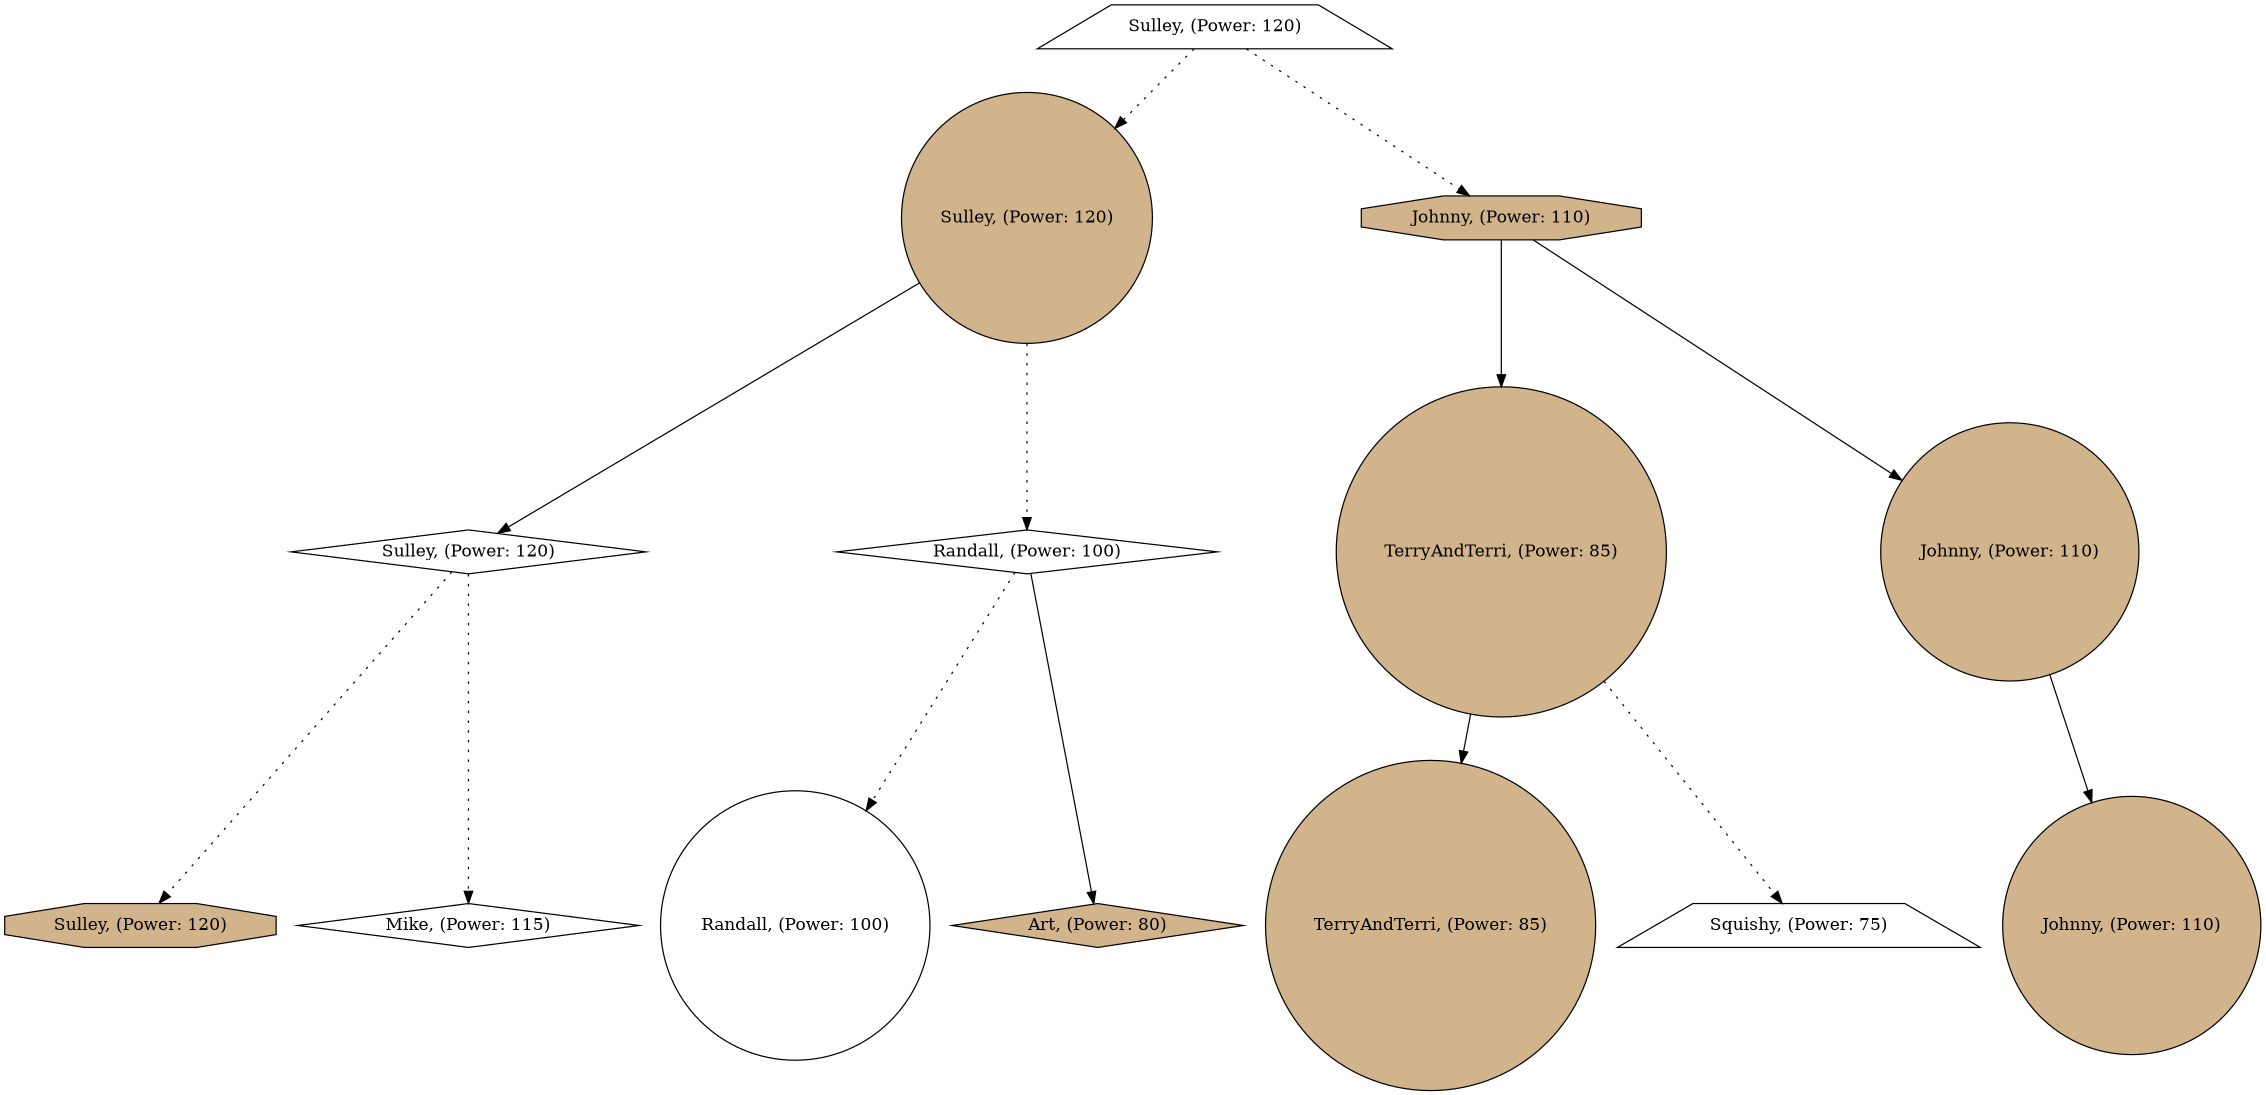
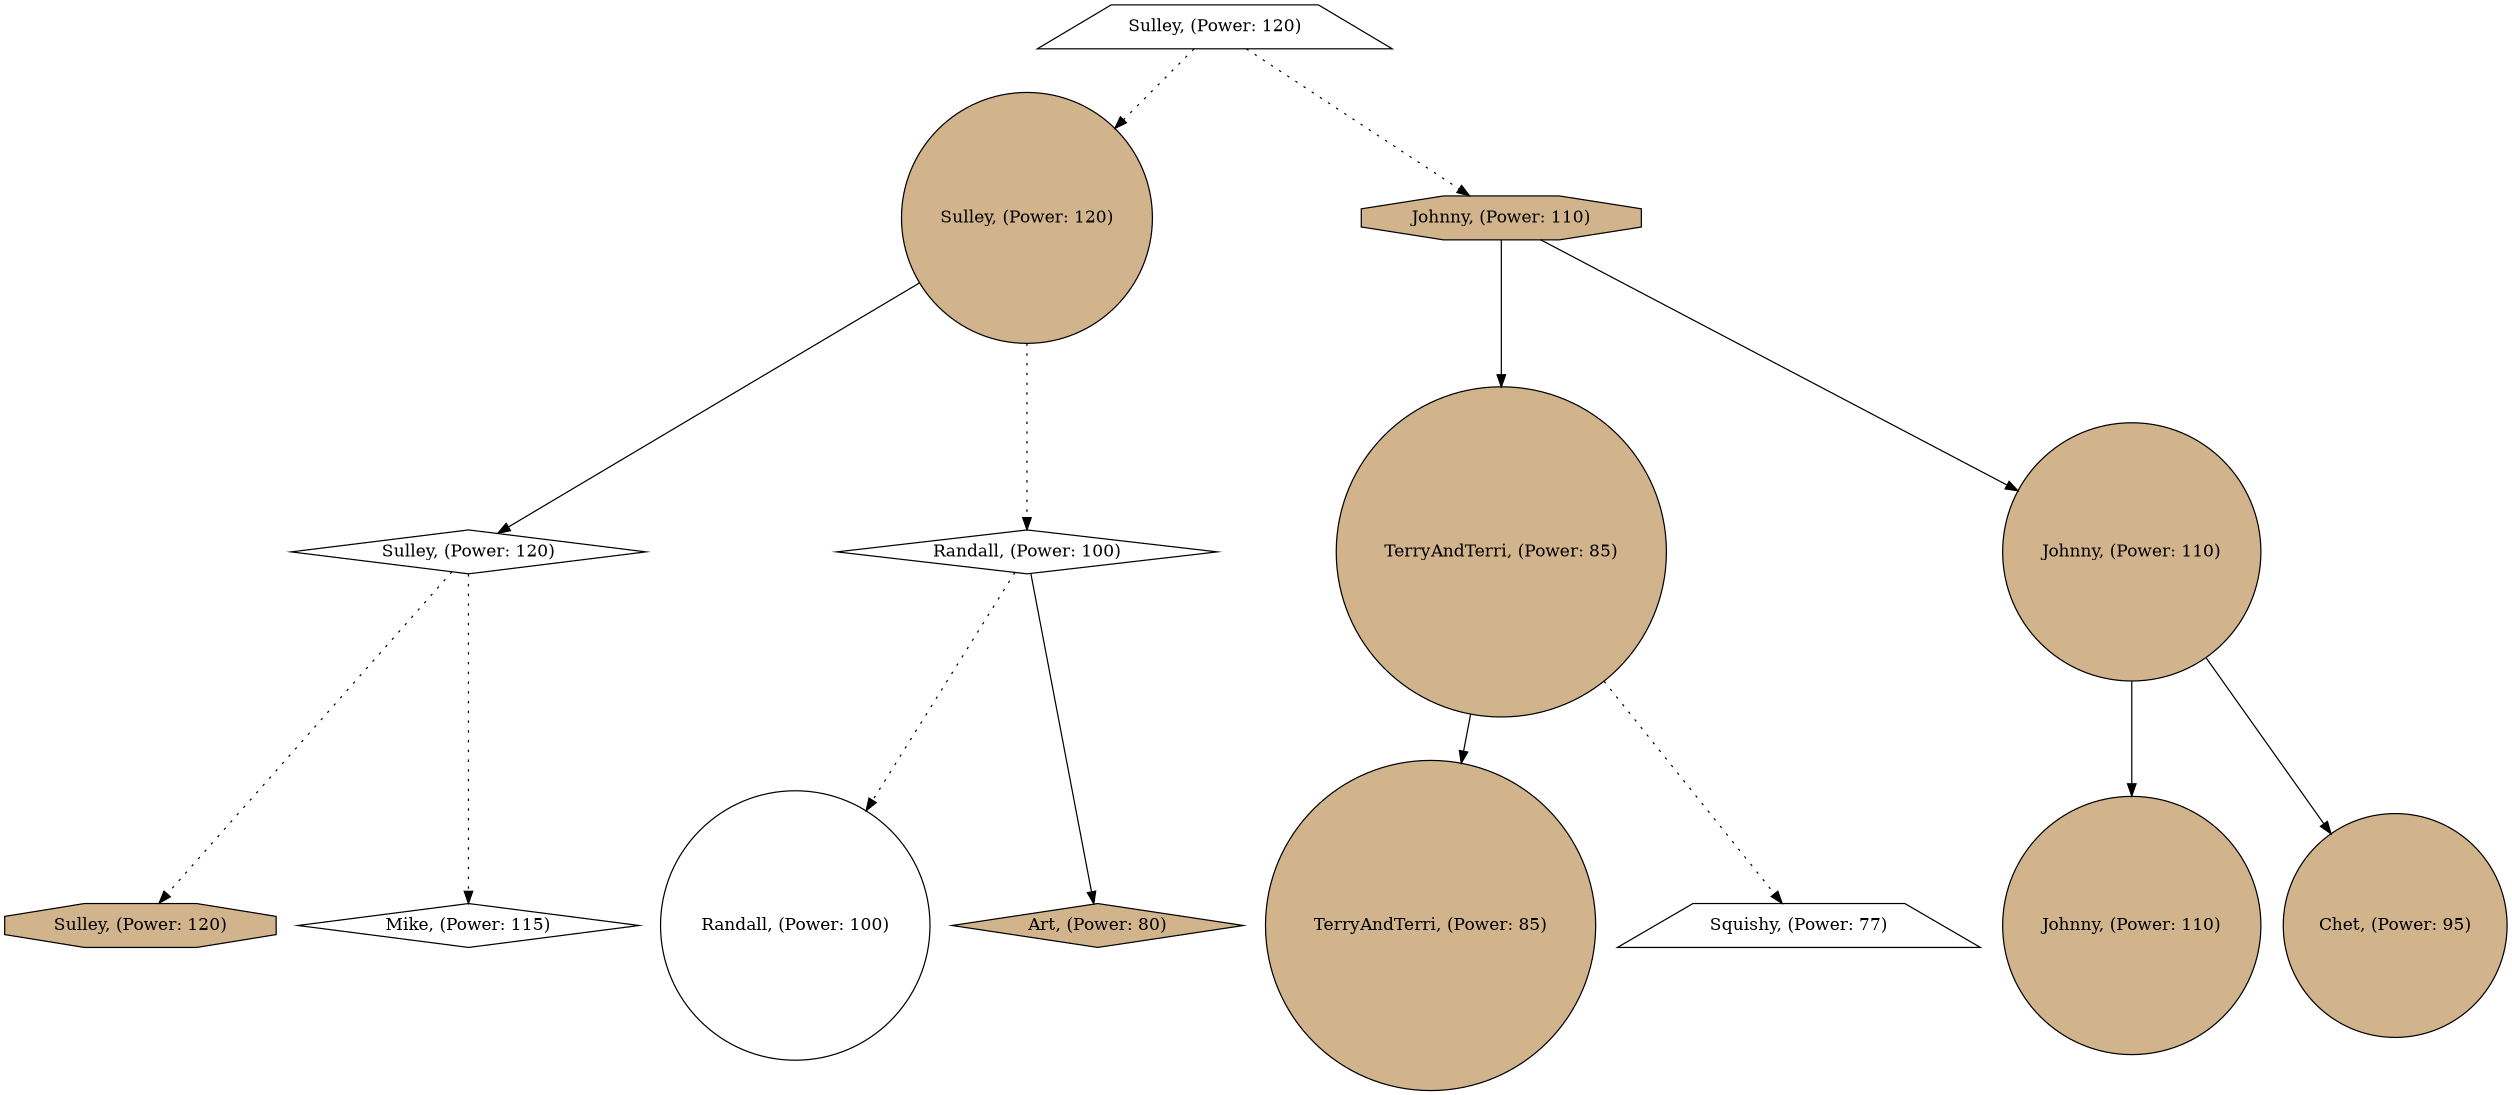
node "Squishy, (Power: 75)": label "Squishy, (Power: 75)" -> "Squishy, (Power: 77)"
node "Chet, (Power: 95)": added
